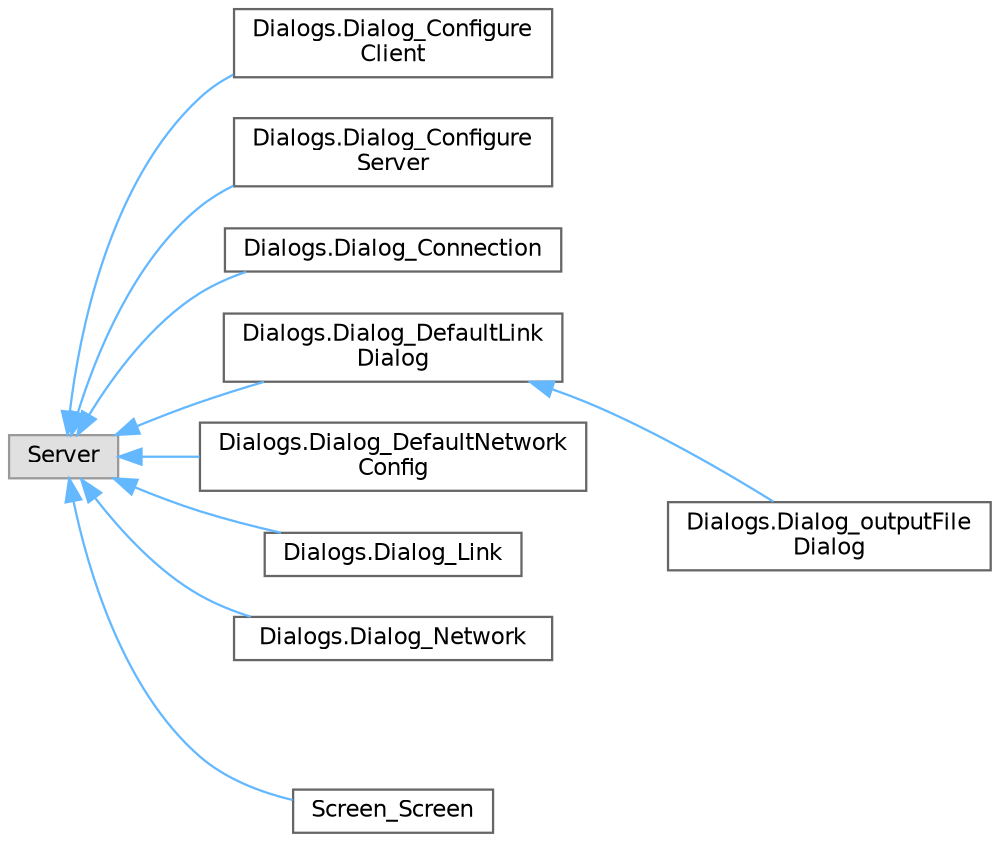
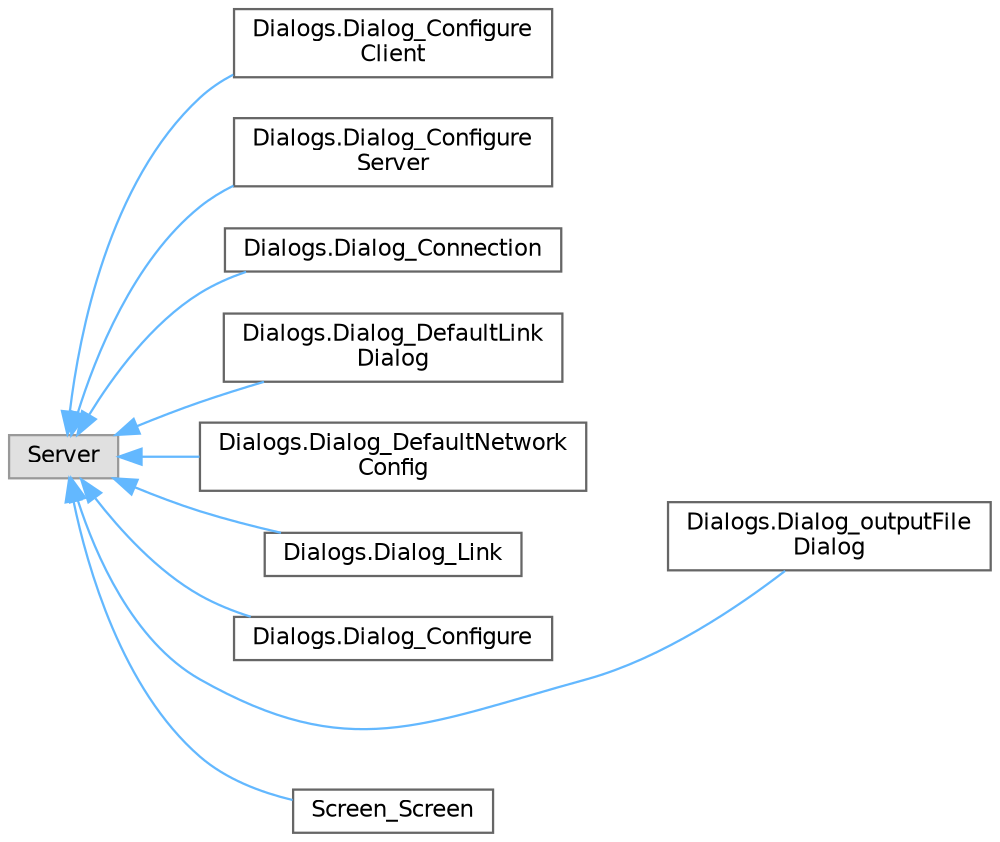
edge "Dialogs.Dialog_outputFile Dialog" -> "Dialogs.Dialog_DefaultLink Dialog": now "Dialogs.Dialog_outputFile Dialog" -> "Server"
node "Dialogs.Dialog_Network": label "Dialogs.Dialog_Network" -> "Dialogs.Dialog_Configure"
